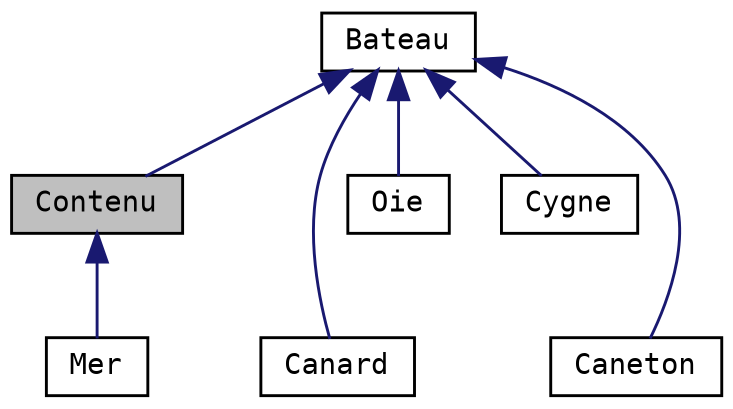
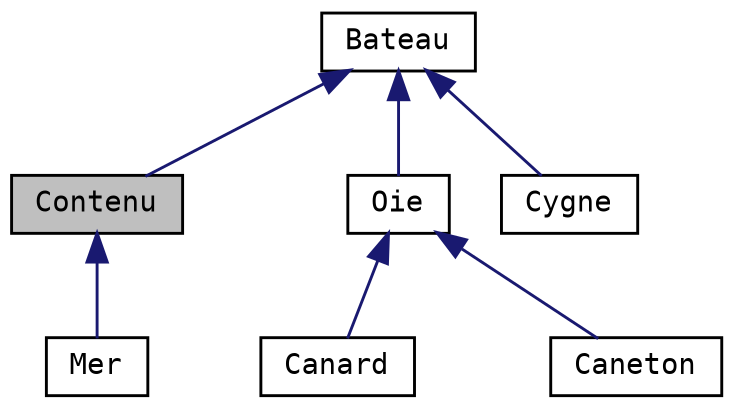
edge "Caneton" -> "Bateau": now "Caneton" -> "Oie"
edge "Canard" -> "Bateau": now "Canard" -> "Oie"
